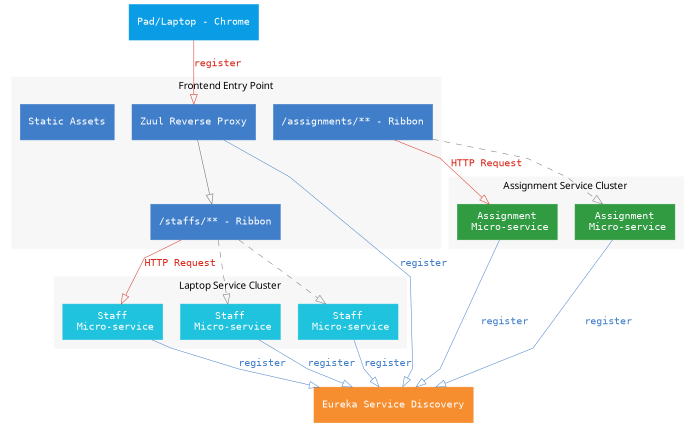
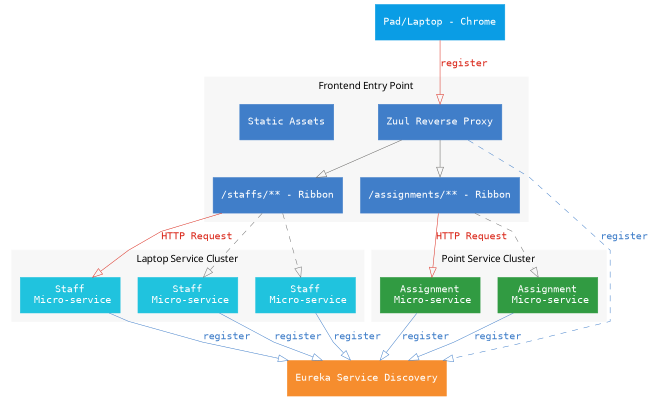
edge "Zuul Reverse Proxy" -> "/assignments/** - Ribbon": added
cluster "Assignment Service Cluster": label "Assignment Service Cluster" -> "Point Service Cluster"
edge "Zuul Reverse Proxy" -> "Eureka Service Discovery": style solid -> dashed
